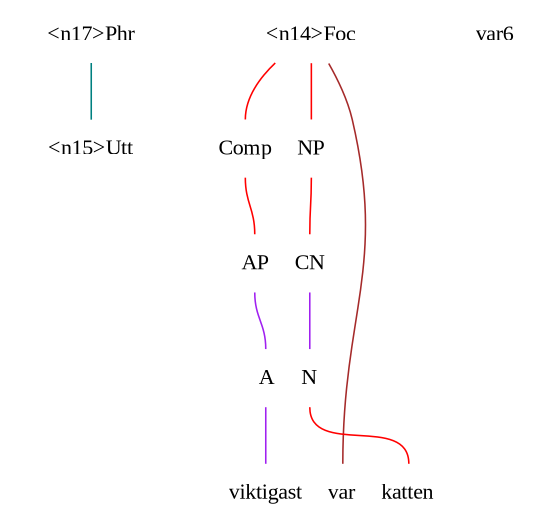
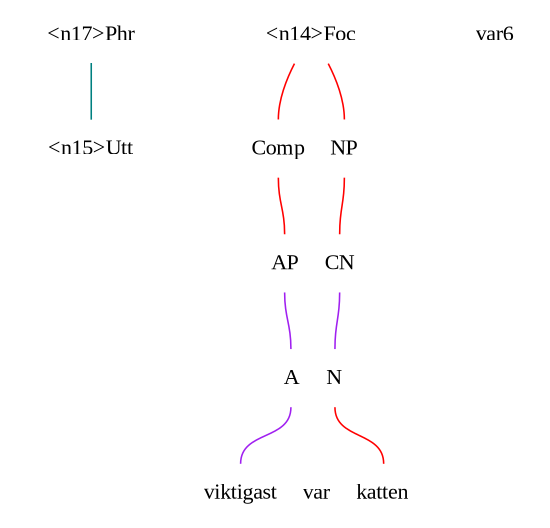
edge "<n14>Foc" -- "viktigast": removed
